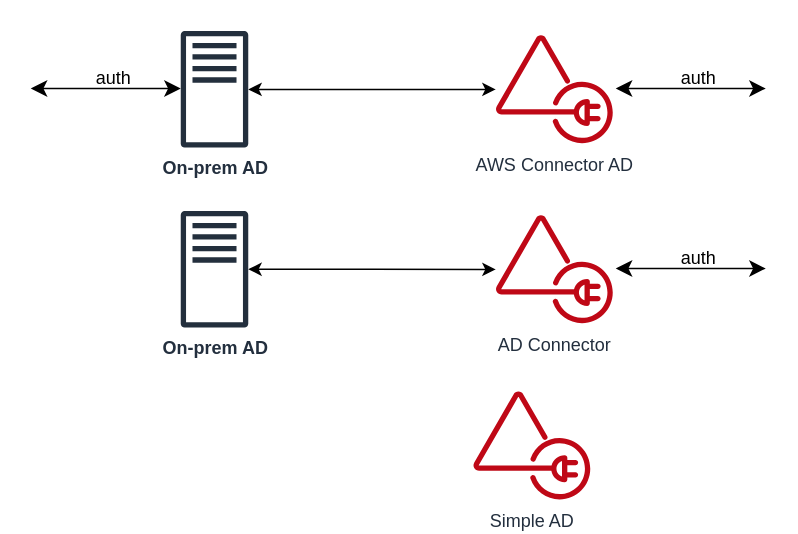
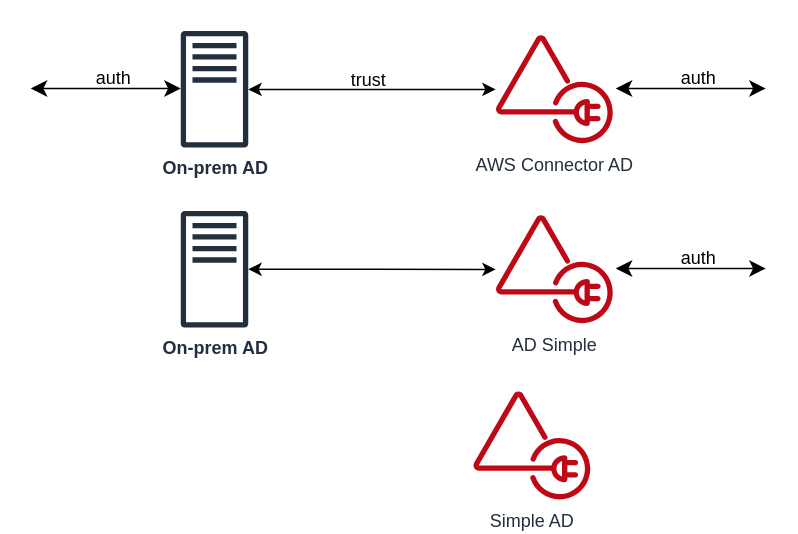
node "trust": added
node "AD Connector": label "AD Connector" -> "AD Simple"
